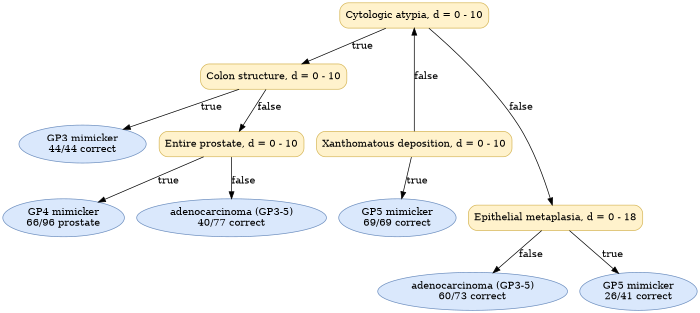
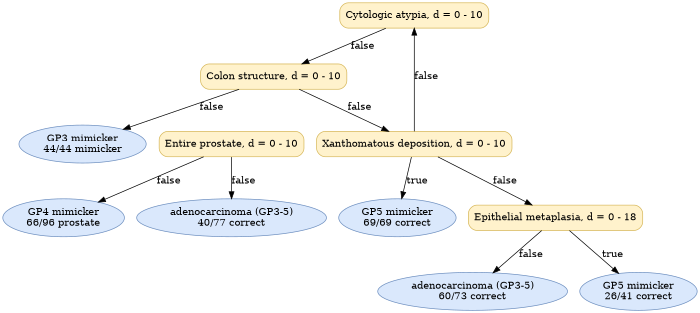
edge "Cytologic atypia, d = 0 - 10" -> "Colon structure, d = 0 - 10": label "true" -> "false"
edge "Cytologic atypia, d = 0 - 10" -> "Epithelial metaplasia, d = 0 - 18": now "Xanthomatous deposition, d = 0 - 10" -> "Epithelial metaplasia, d = 0 - 18"
edge "Colon structure, d = 0 - 10" -> "GP3 mimicker": label "true" -> "false"
edge "Colon structure, d = 0 - 10" -> "Entire prostate, d = 0 - 10": now "Colon structure, d = 0 - 10" -> "Xanthomatous deposition, d = 0 - 10"
node "GP3 mimicker": text "44/44 correct" -> "44/44 mimicker"
edge "Entire prostate, d = 0 - 10" -> "GP4 mimicker": label "true" -> "false"
